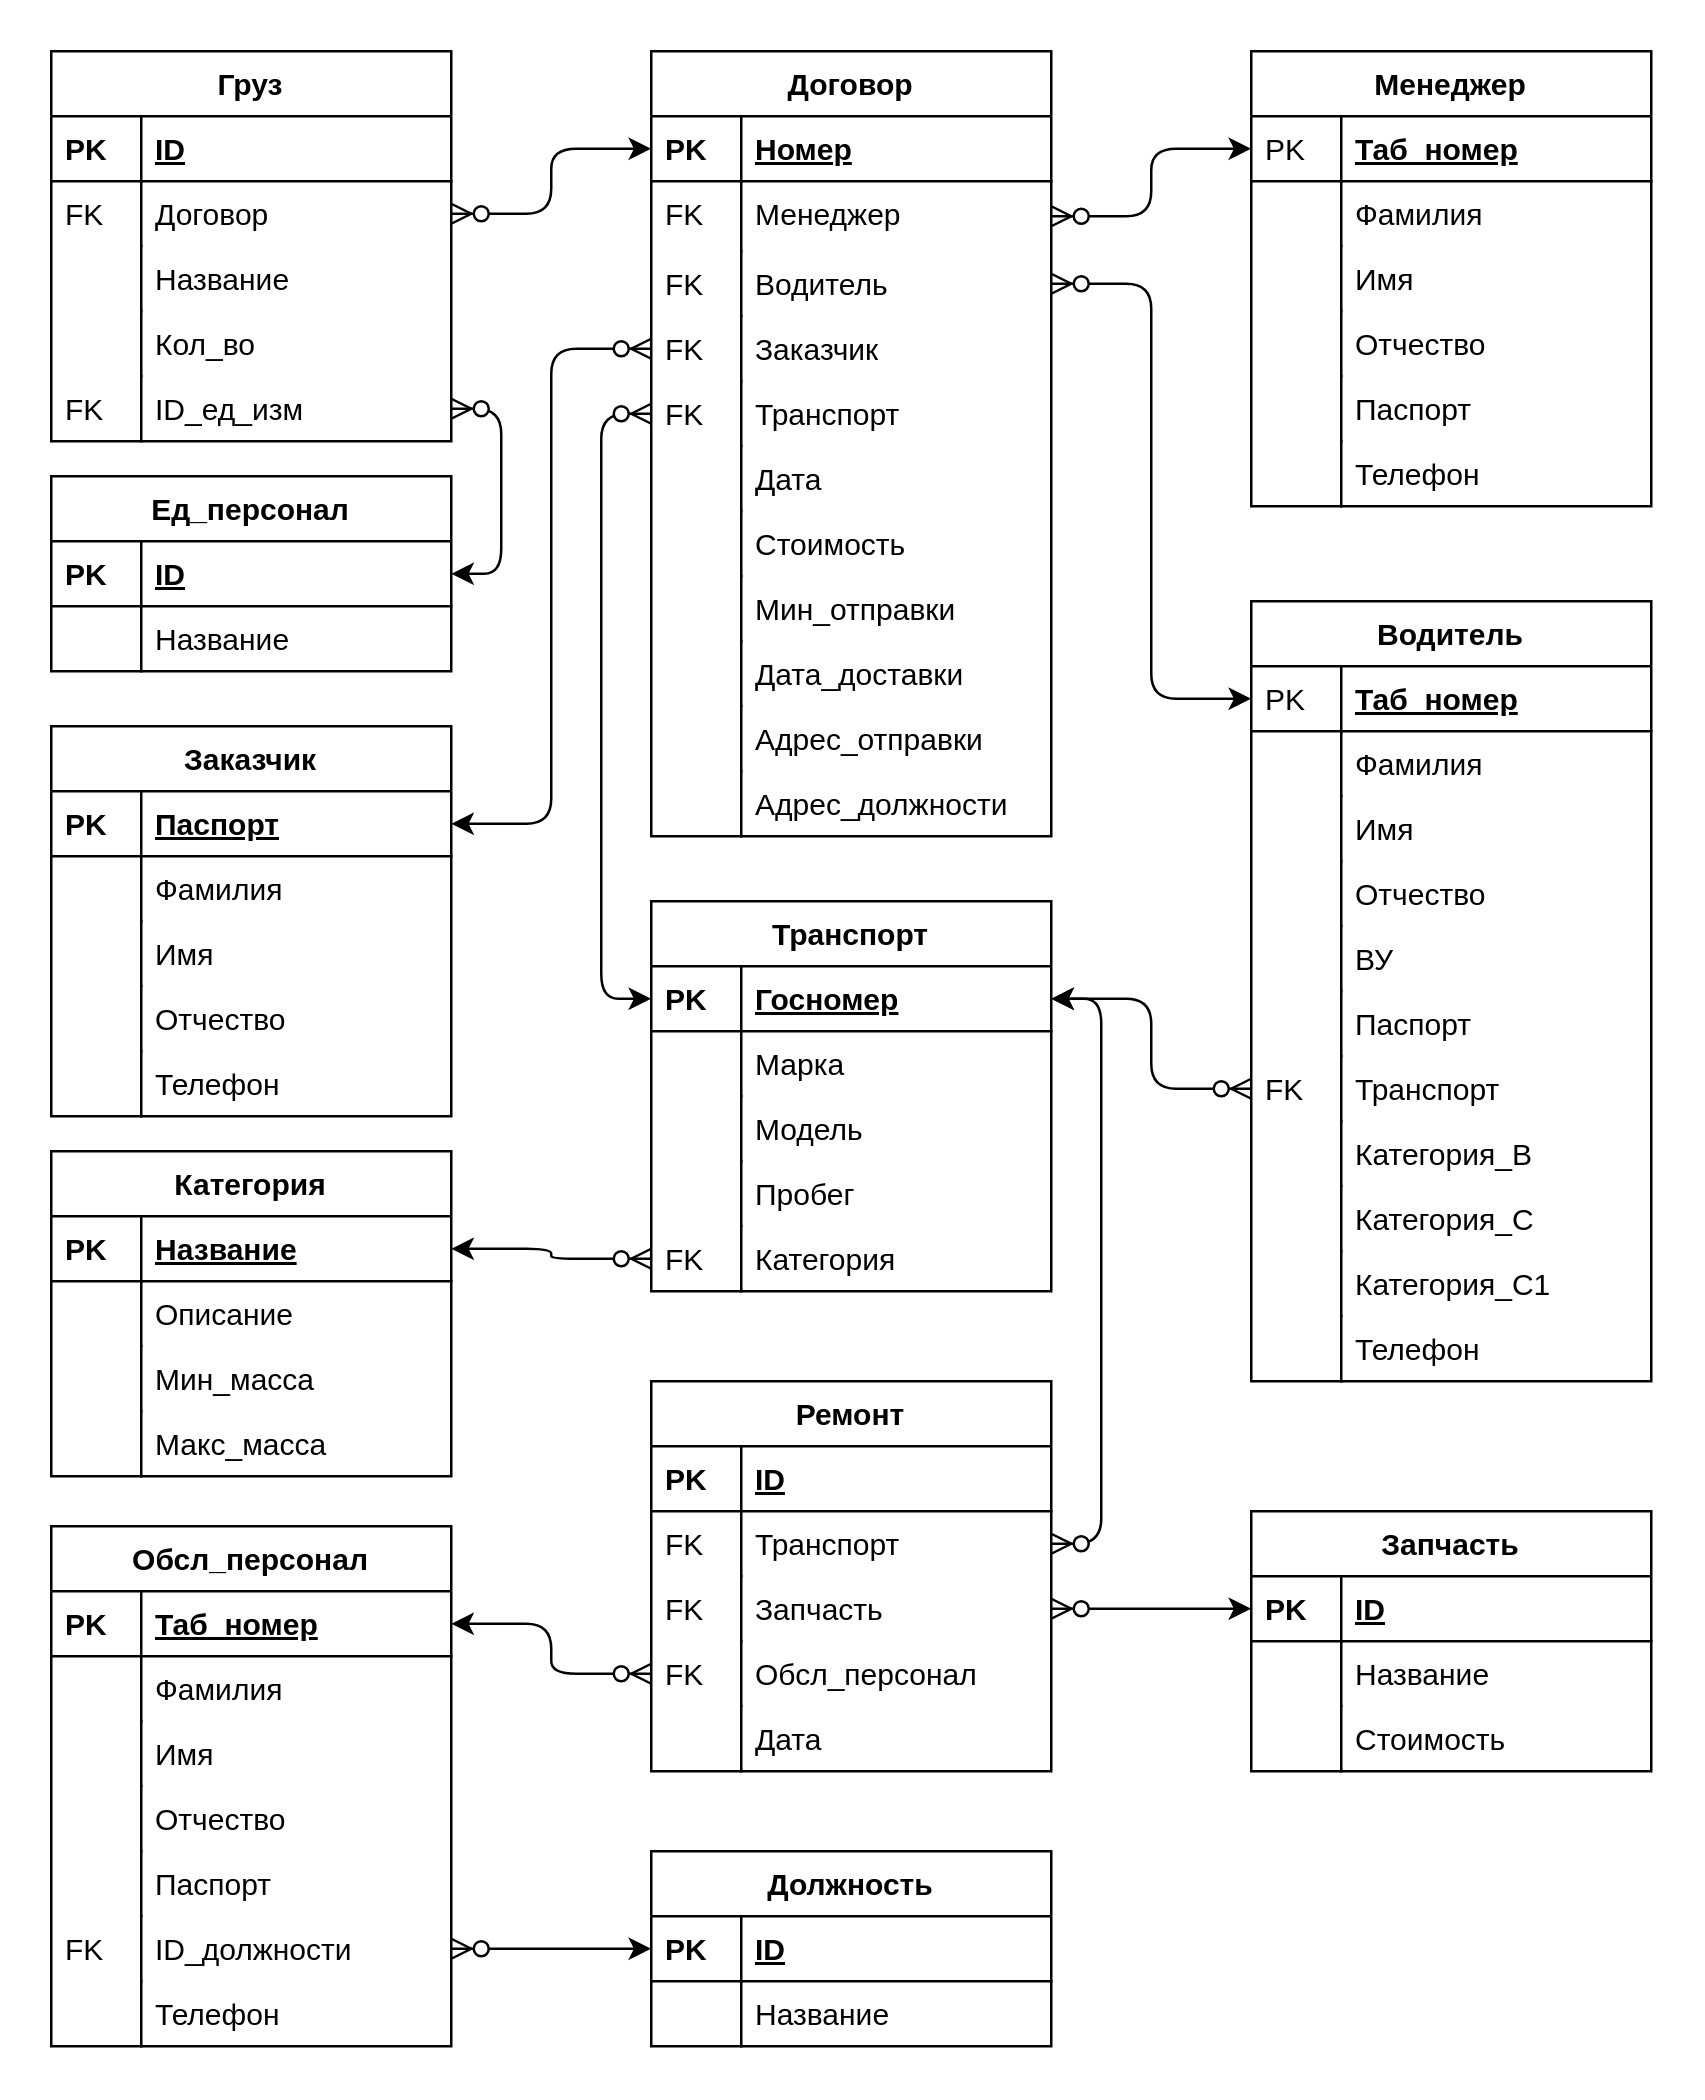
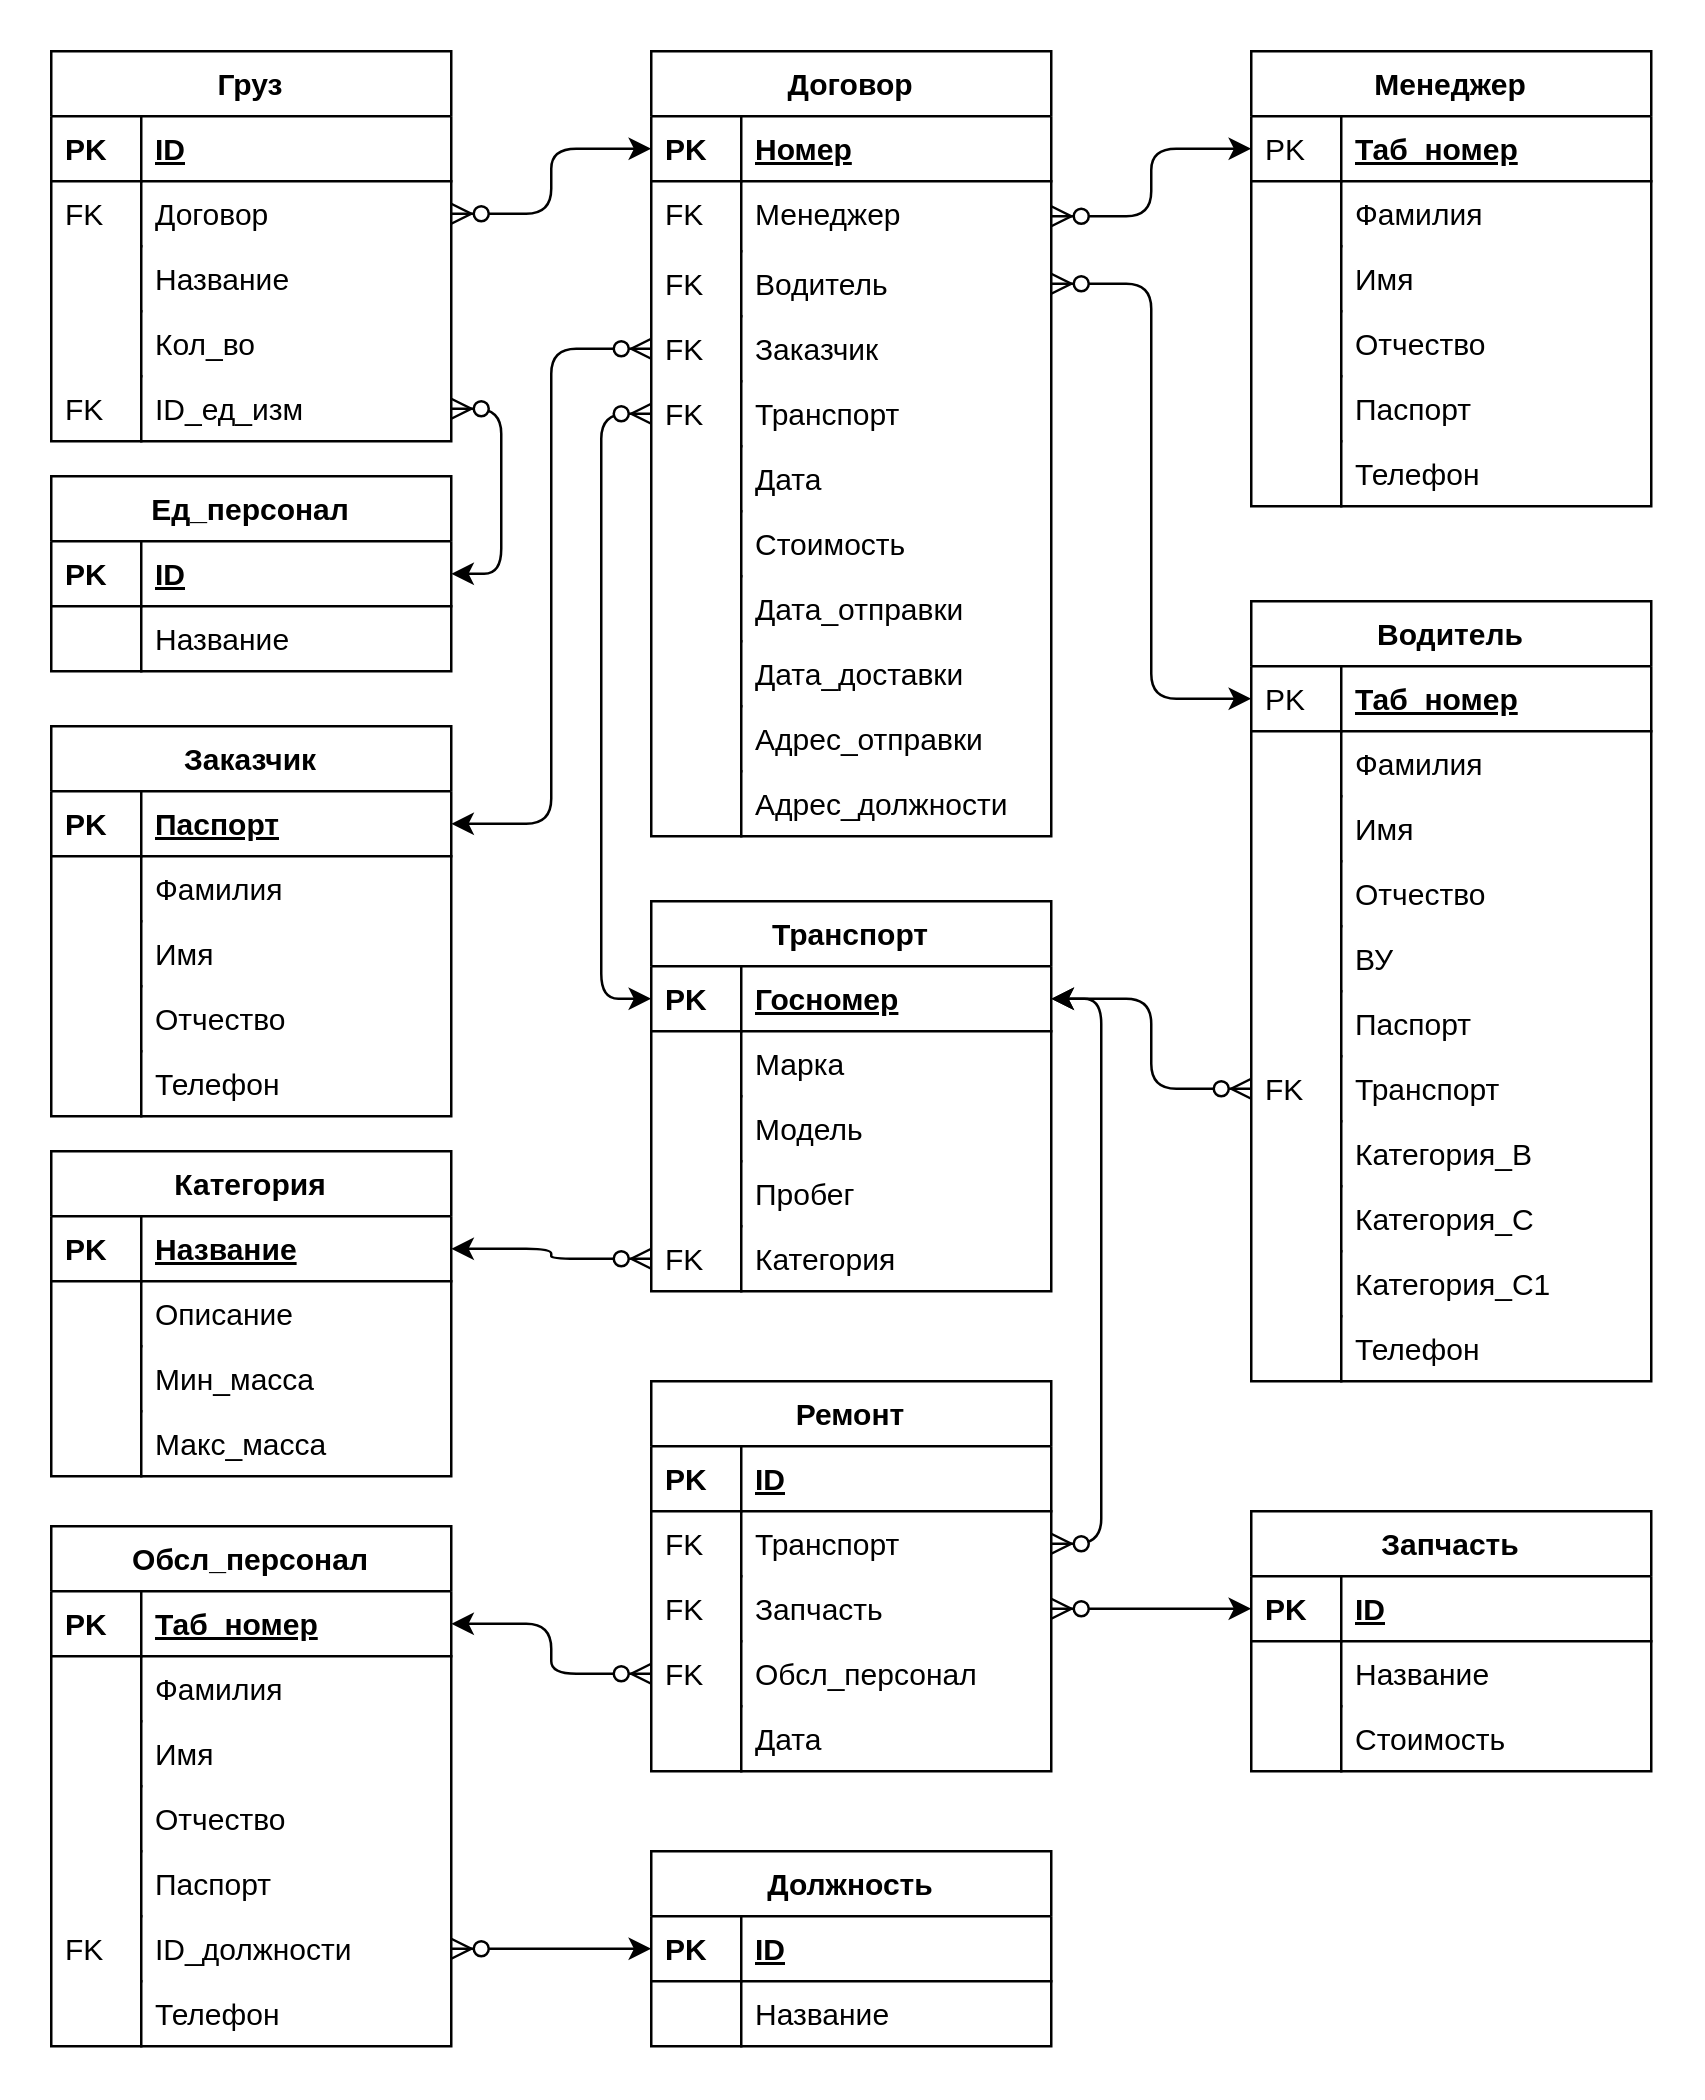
node "Мин_отправки": label "Мин_отправки" -> "Дата_отправки"
